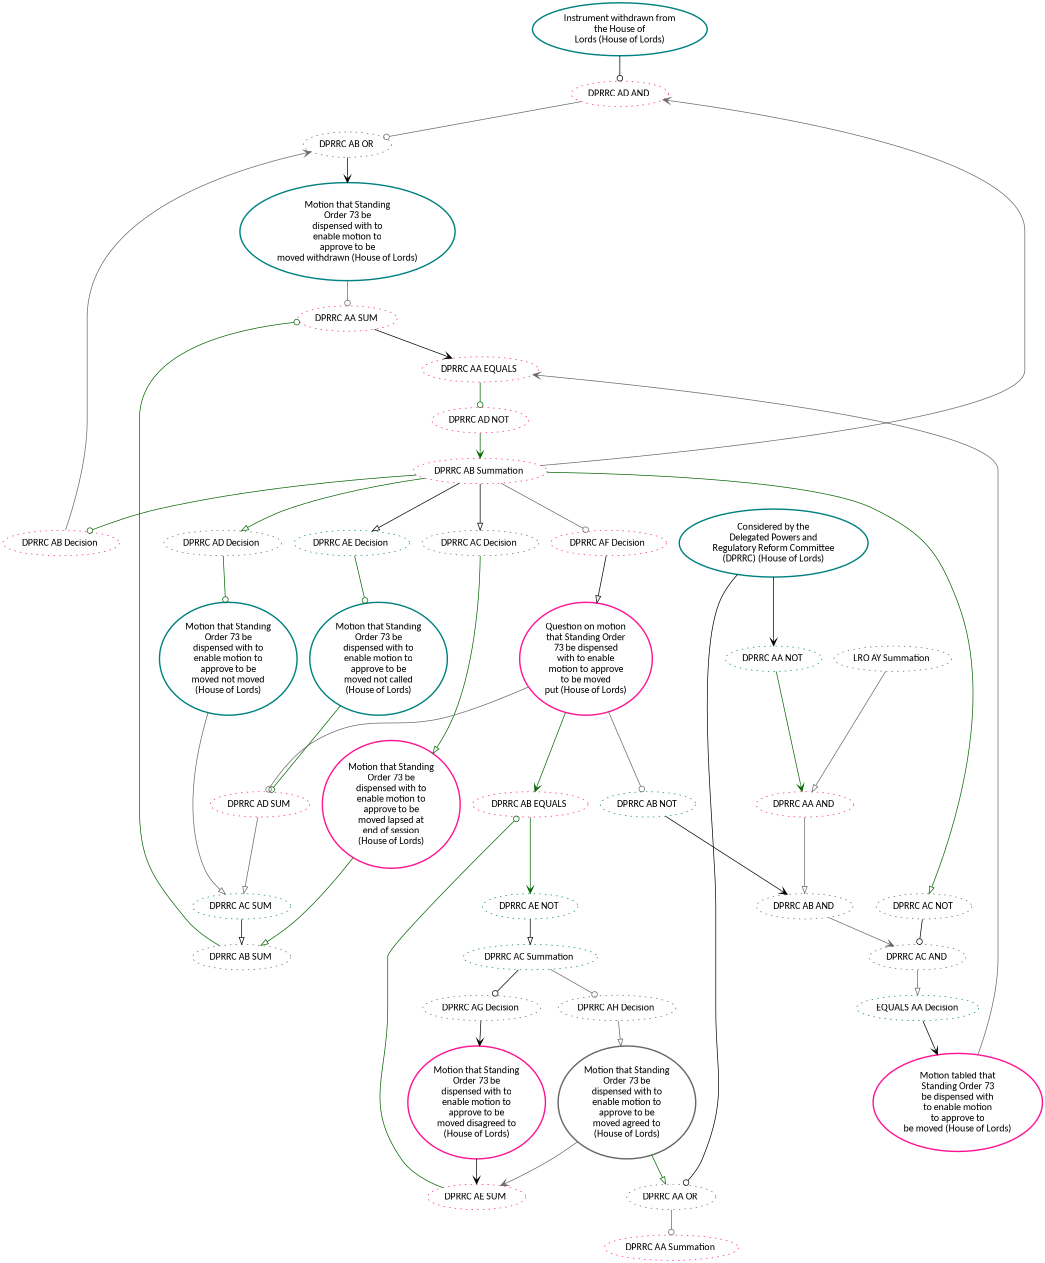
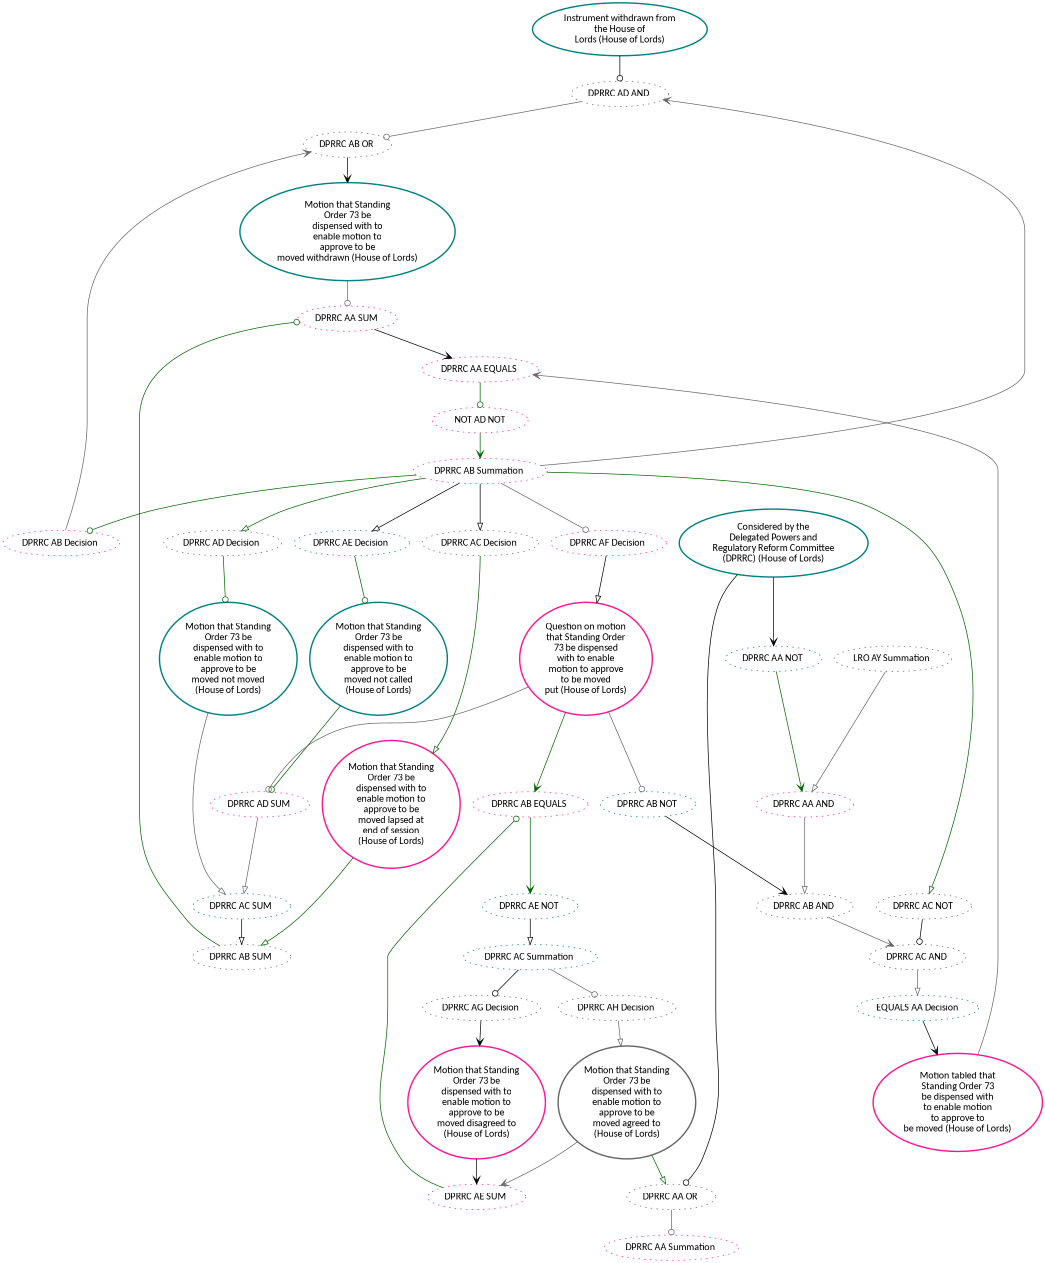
node "DPRRC AD AND": color deeppink -> gray40
node "DPRRC AD NOT": label "DPRRC AD NOT" -> "NOT AD NOT"
